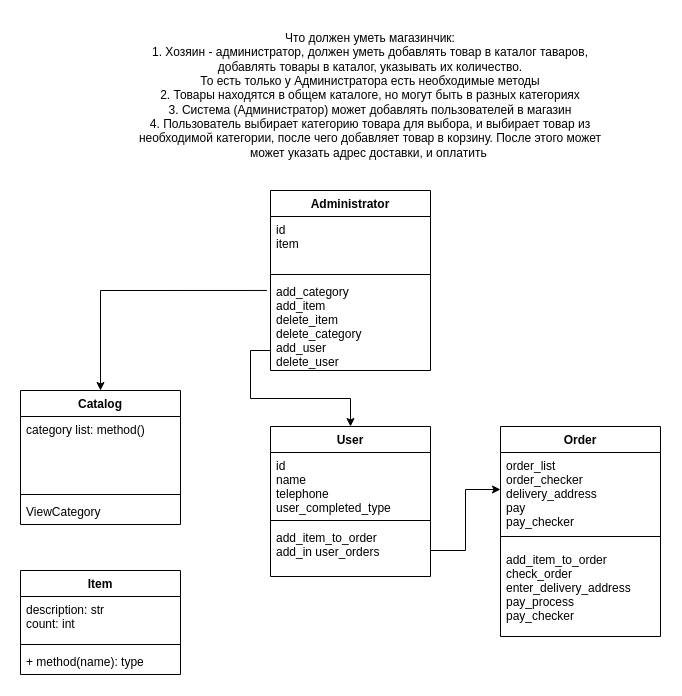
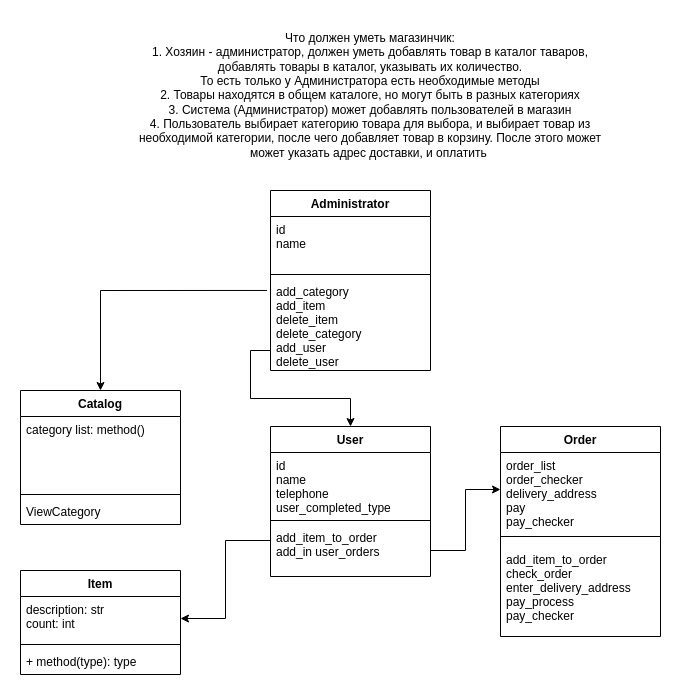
node "id item": label "id item" -> "id name"
edge "add_item_to_order add_in user_orders" -> "description: str count: int": added
node "+ method(name): type": label "+ method(name): type" -> "+ method(type): type"
